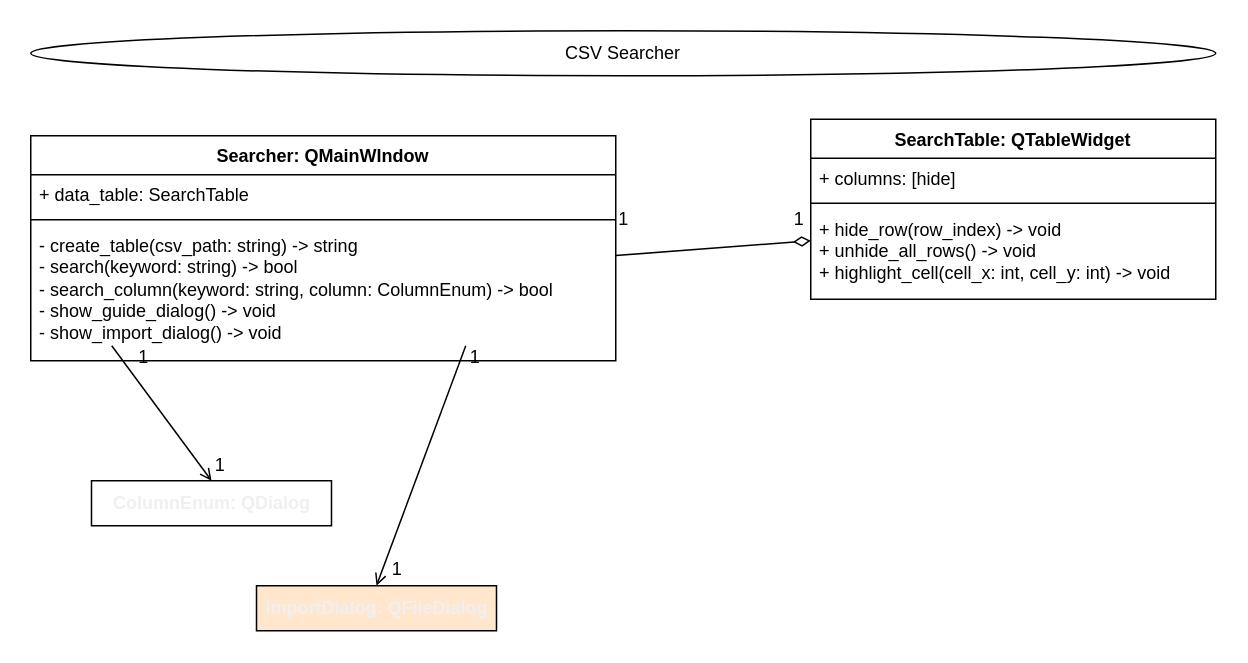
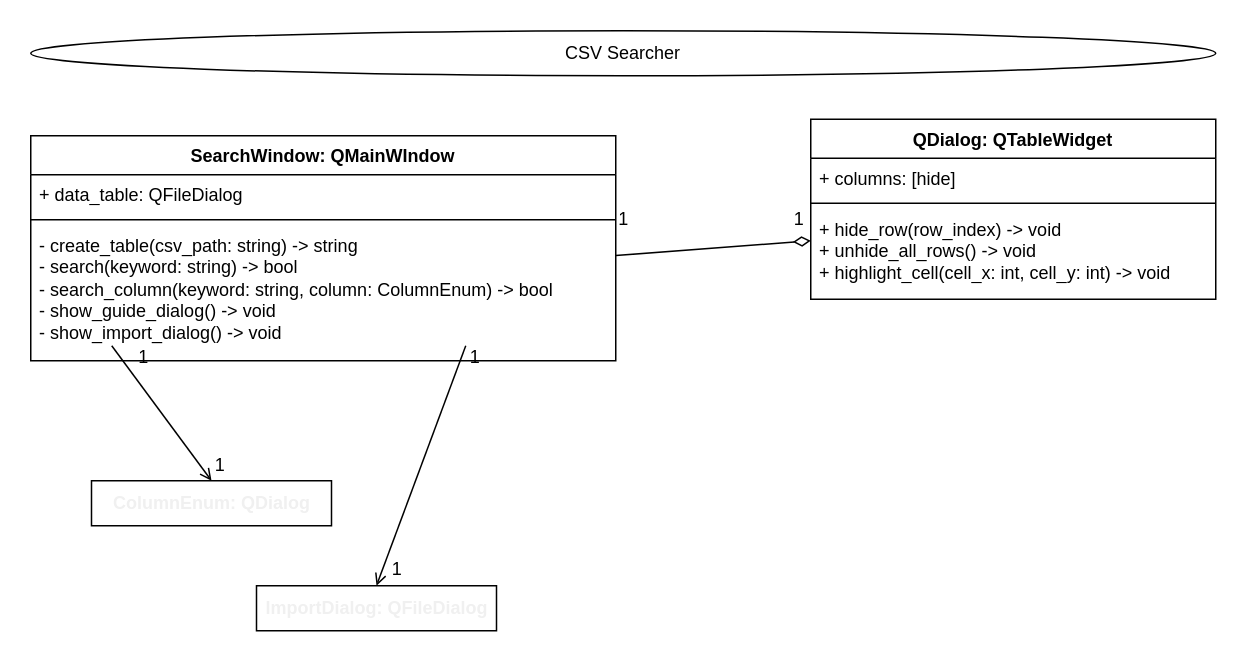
node "SearchTable: QTableWidget": label "SearchTable: QTableWidget" -> "QDialog: QTableWidget"
node "Searcher: QMainWIndow": label "Searcher: QMainWIndow" -> "SearchWindow: QMainWIndow"
node "+ data_table: SearchTable": label "+ data_table: SearchTable" -> "+ data_table: QFileDialog"
node "ImportDialog: QFileDialog": fillcolor #ffe6cc -> #ffffff
